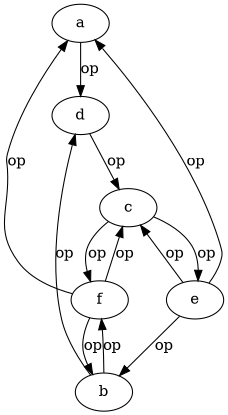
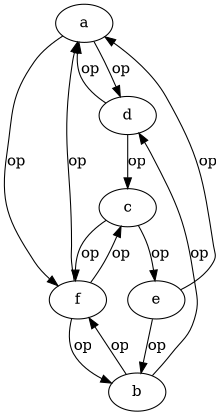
edge "d" -> "a": added, label "op"
edge "a" -> "f": added, label "op"
edge "e" -> "c": removed, label "op"
